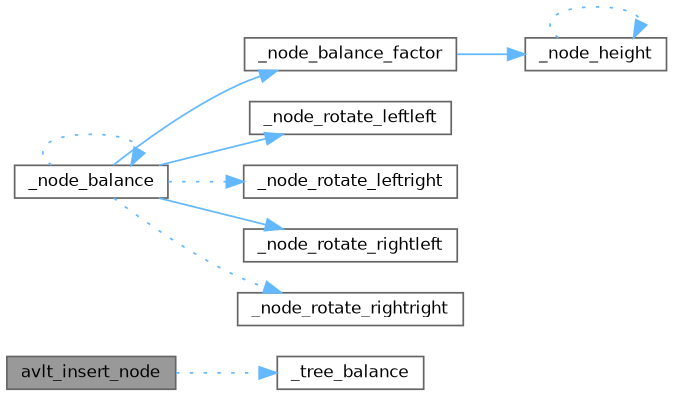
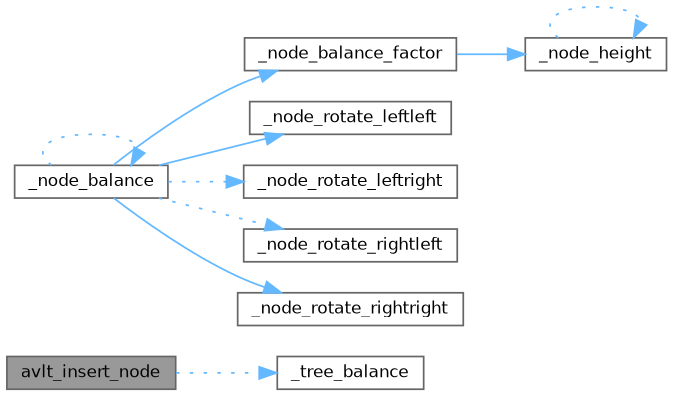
edge "_node_balance" -> "_node_rotate_rightleft": style solid -> dotted
edge "_node_balance" -> "_node_rotate_rightright": style dotted -> solid
